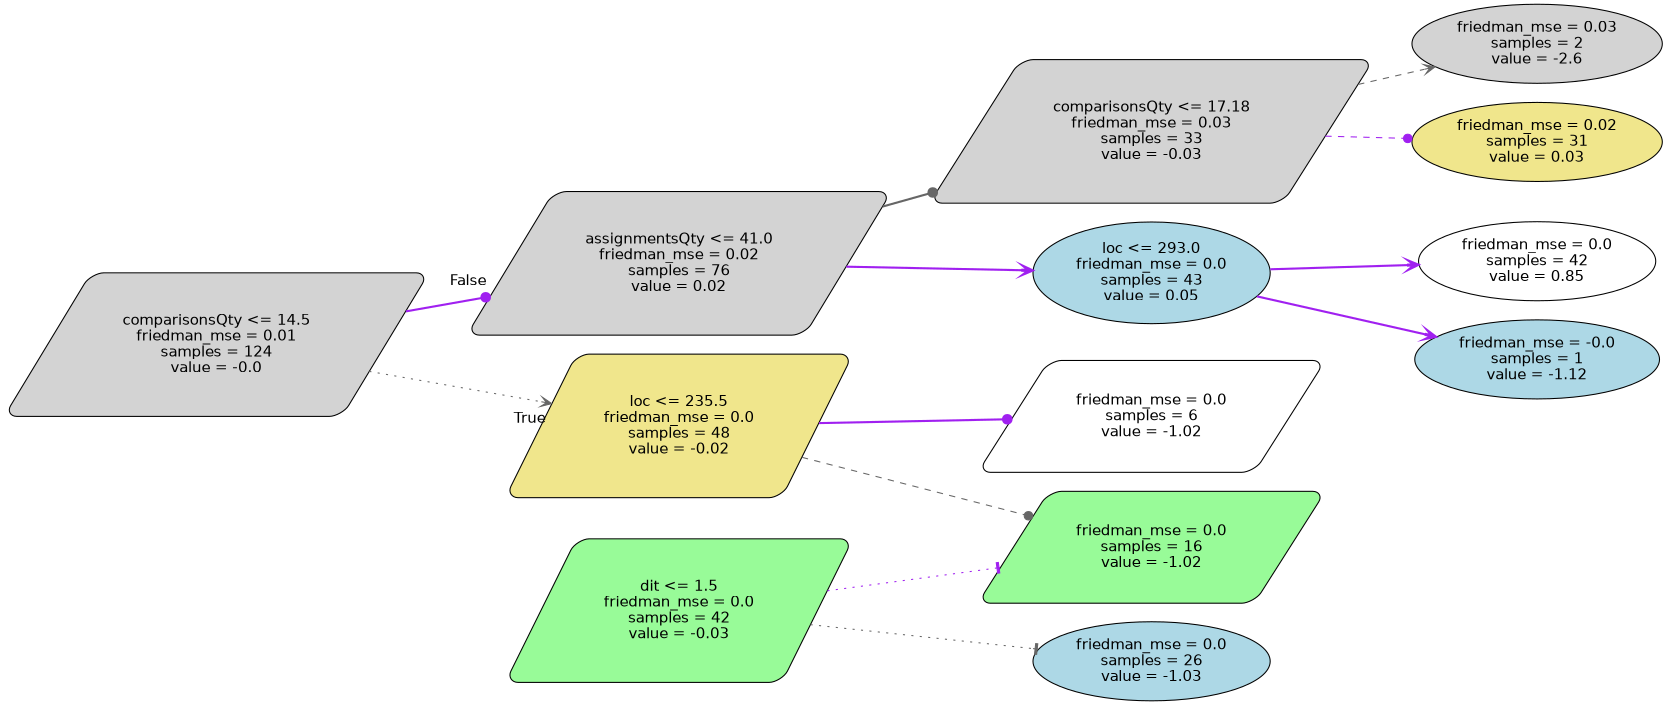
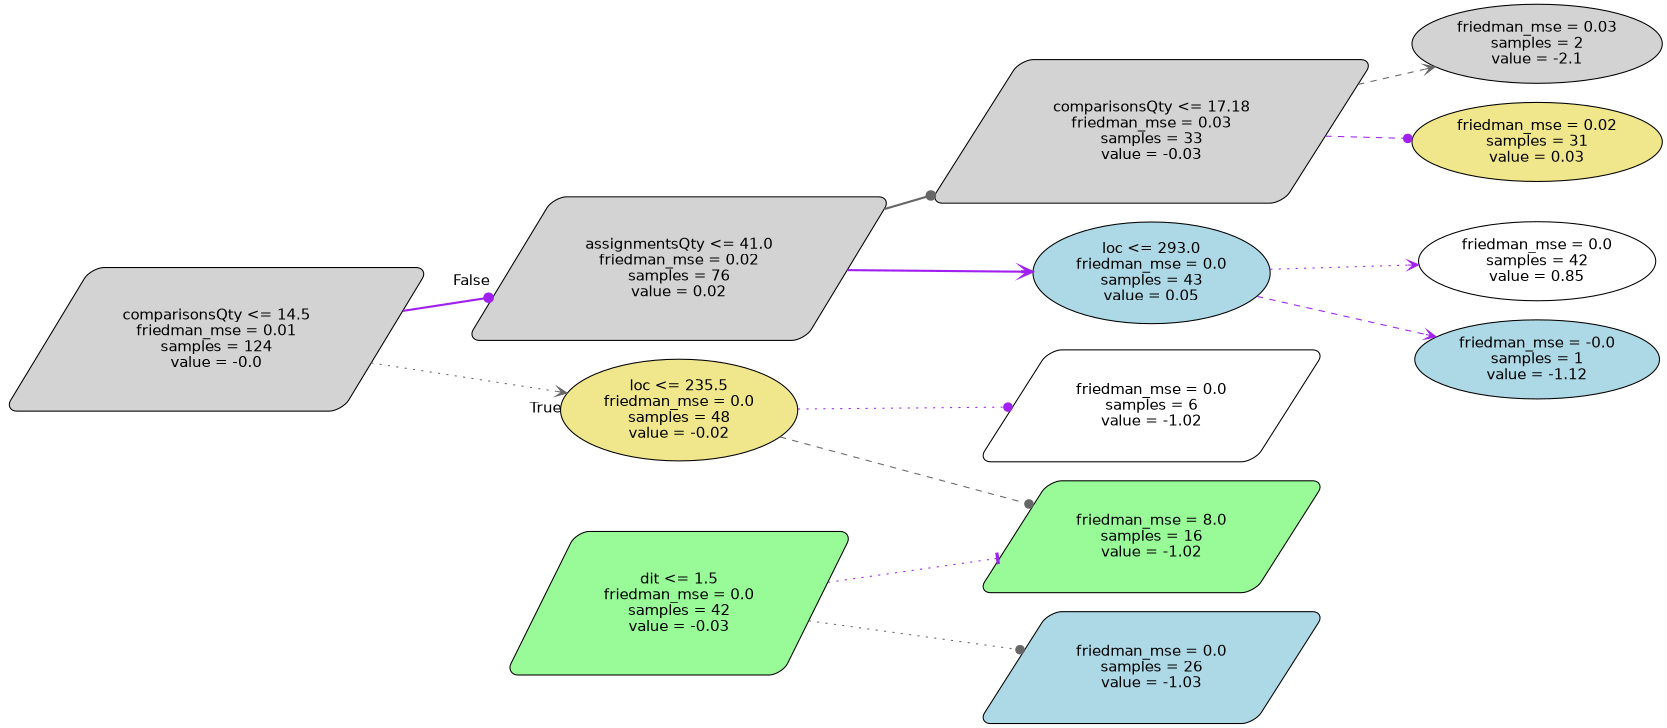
node "friedman_mse = 0.03 samples = 2 value = -2.6": label "friedman_mse = 0.03 samples = 2 value = -2.6" -> "friedman_mse = 0.03 samples = 2 value = -2.1"
edge "loc <= 293.0 friedman_mse = 0.0 samples = 43 value = 0.05" -> "friedman_mse = 0.0 samples = 42 value = 0.85": style bold -> dotted
edge "loc <= 293.0 friedman_mse = 0.0 samples = 43 value = 0.05" -> "friedman_mse = -0.0 samples = 1 value = -1.12": style bold -> dashed
edge "loc <= 235.5 friedman_mse = 0.0 samples = 48 value = -0.02" -> "friedman_mse = 0.0 samples = 6 value = -1.02": style bold -> dotted
node "loc <= 235.5 friedman_mse = 0.0 samples = 48 value = -0.02": shape parallelogram -> ellipse
node "friedman_mse = 0.0 samples = 16 value = -1.02": label "friedman_mse = 0.0 samples = 16 value = -1.02" -> "friedman_mse = 8.0 samples = 16 value = -1.02"
edge "dit <= 1.5 friedman_mse = 0.0 samples = 42 value = -0.03" -> "friedman_mse = 0.0 samples = 26 value = -1.03": arrowhead tee -> dot
node "friedman_mse = 0.0 samples = 26 value = -1.03": shape ellipse -> parallelogram
